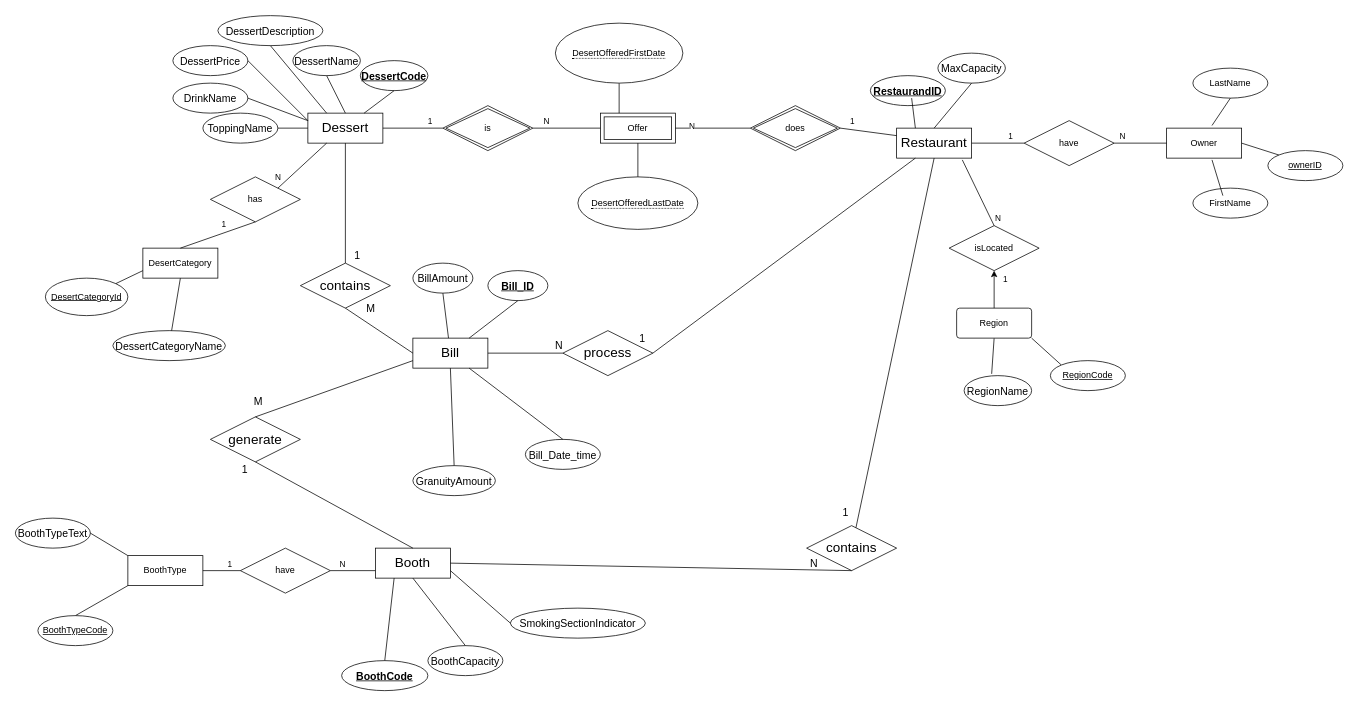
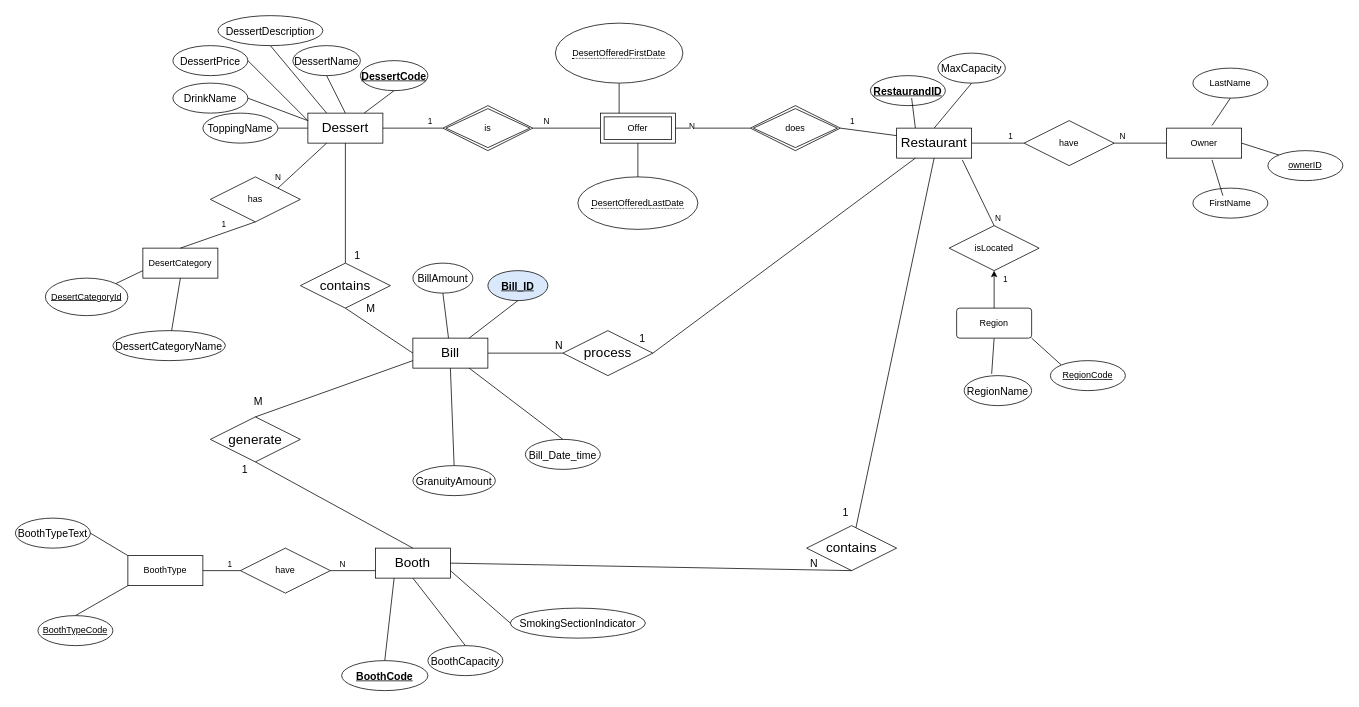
node "Bill_ID": fillcolor #ffffff -> #dae8fc
